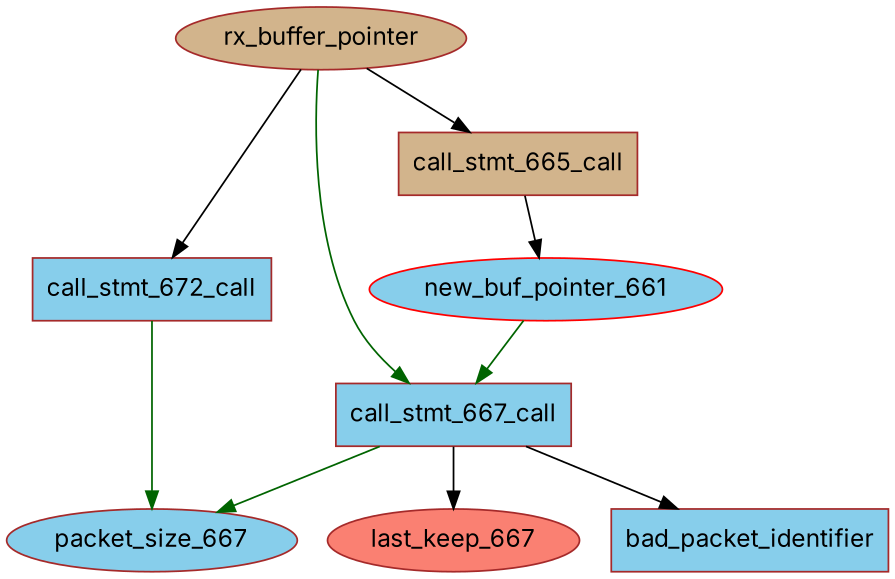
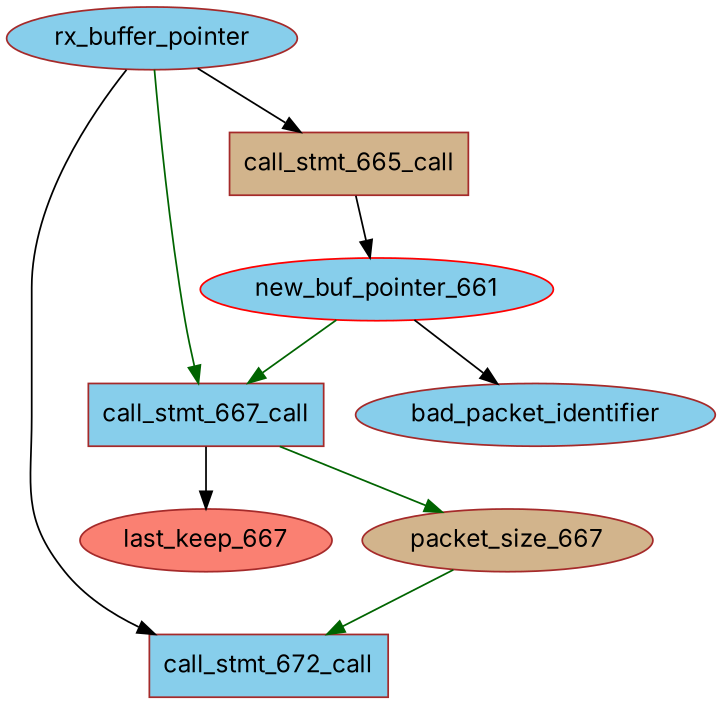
node "rx_buffer_pointer": fillcolor tan -> skyblue
edge "call_stmt_672_call" -> "packet_size_667": reversed
edge "call_stmt_667_call" -> "bad_packet_identifier": now "new_buf_pointer_661" -> "bad_packet_identifier"
node "packet_size_667": fillcolor skyblue -> tan
node "bad_packet_identifier": shape box -> ellipse
